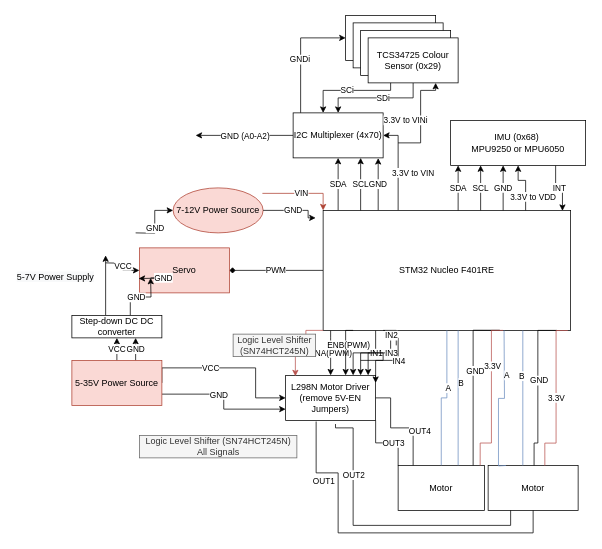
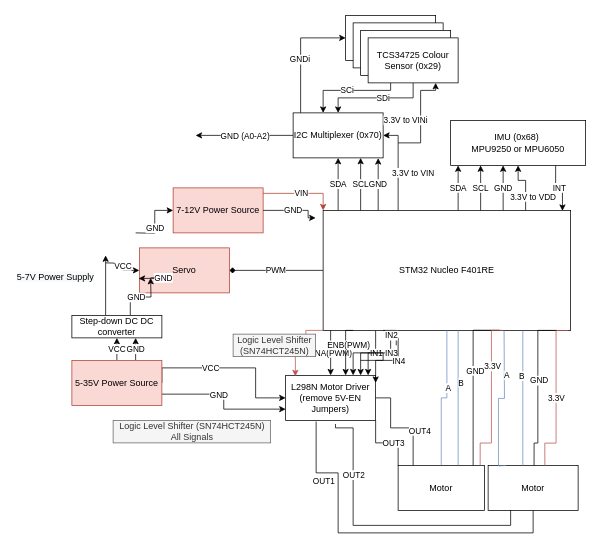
node "I2C Multiplexer (4x70)": label "I2C Multiplexer (4x70)" -> "I2C Multiplexer (0x70)"
node "7-12V Power Source": shape ellipse -> rectangle
node "Logic Level Shifter (SN74HCT245N) All Signals": moved (218, 447) -> (192, 432)
